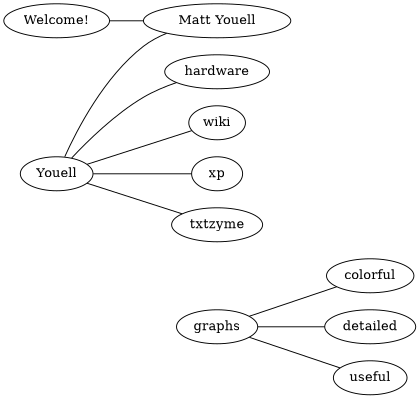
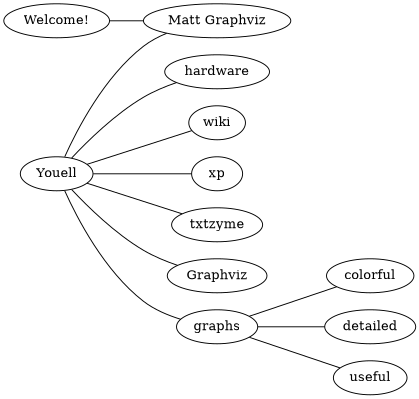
node "Matt Youell": label "Matt Youell" -> "Matt Graphviz"
edge "Youell" -- "graphs": added
node "Graphviz": added
